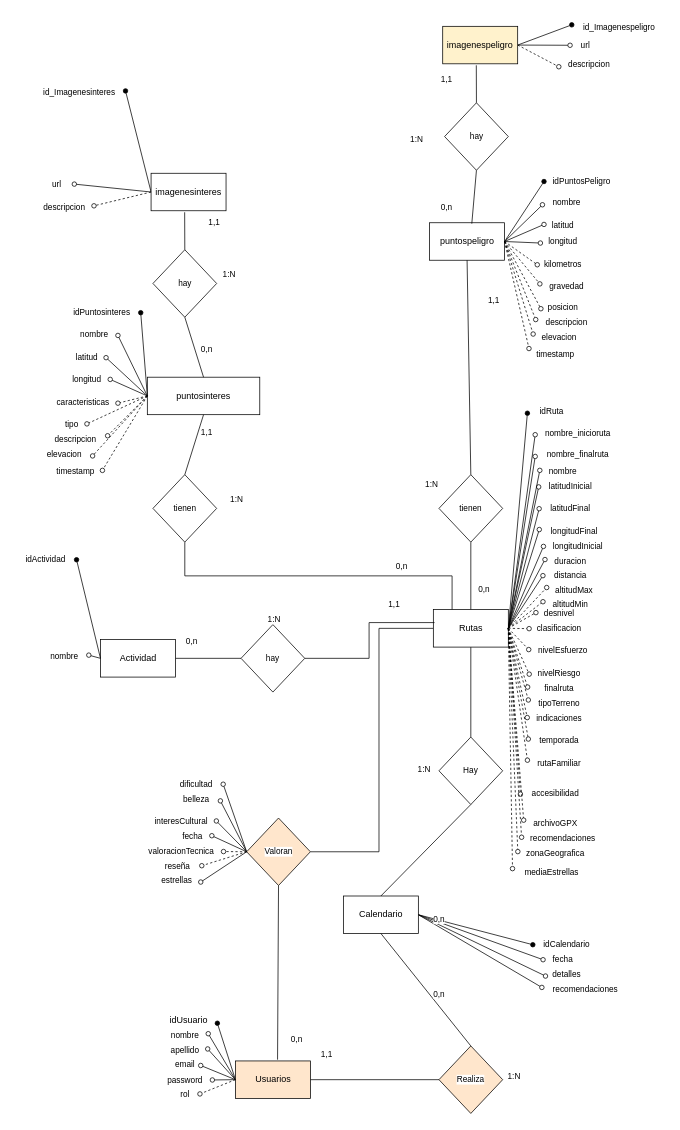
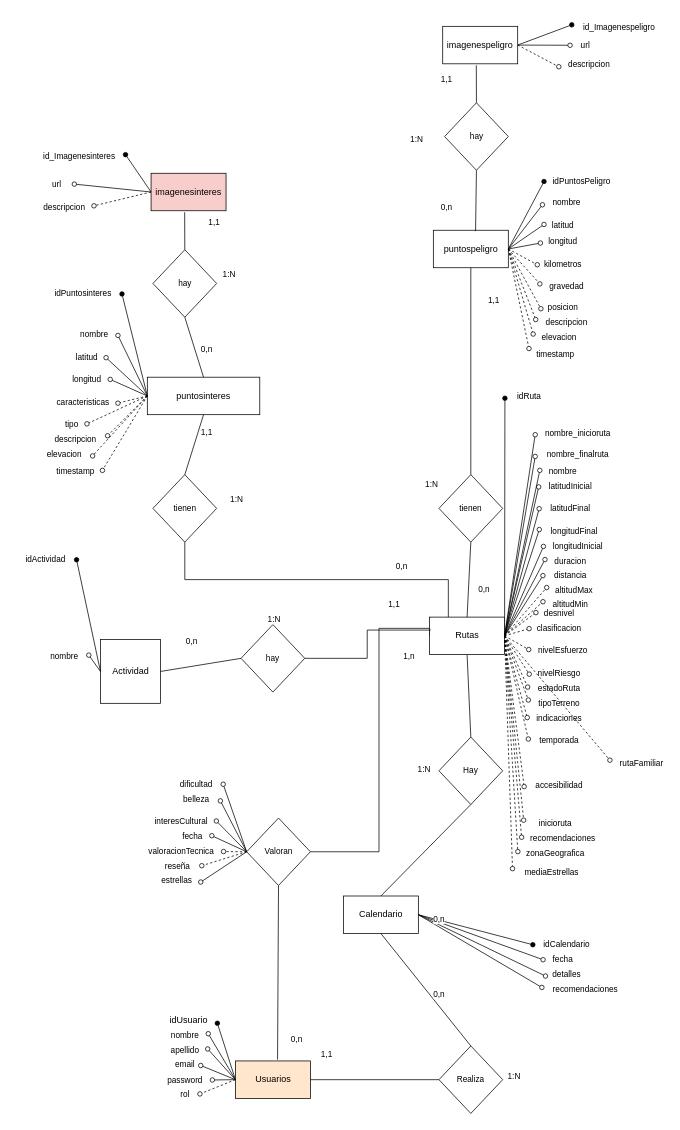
node "imagenespeligro": fillcolor #fff2cc -> #ffffff
node "id_Imagenesinteres": moved (79, 92) -> (79, 156)
node "imagenesinteres": fillcolor #ffffff -> #f8cecc
node "puntospeligro": moved (467, 241) -> (471, 249)
node "idPuntosinteres": moved (102, 312) -> (83, 293)
node "idRuta": moved (552, 411) -> (529, 396)
node "Rutas": moved (471, 628) -> (467, 636)
node "1,n": added
node "Actividad": size 75x38 -> 60x64
node "finalruta": label "finalruta" -> "estadoRuta"
node "rutaFamiliar": moved (559, 763) -> (642, 763)
node "accesibilidad": moved (555, 793) -> (559, 786)
node "archivoGPX": label "archivoGPX" -> "inicioruta"
node "Valoran": fillcolor #ffe6cc -> #ffffff
node "Realiza": fillcolor #ffe6cc -> #ffffff
